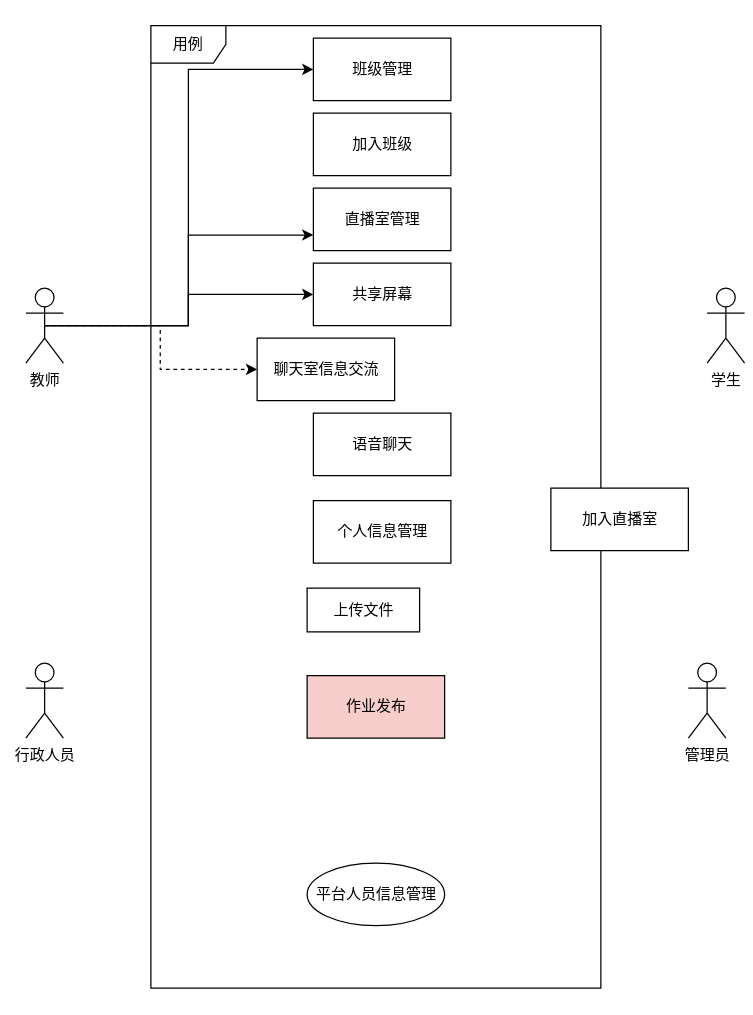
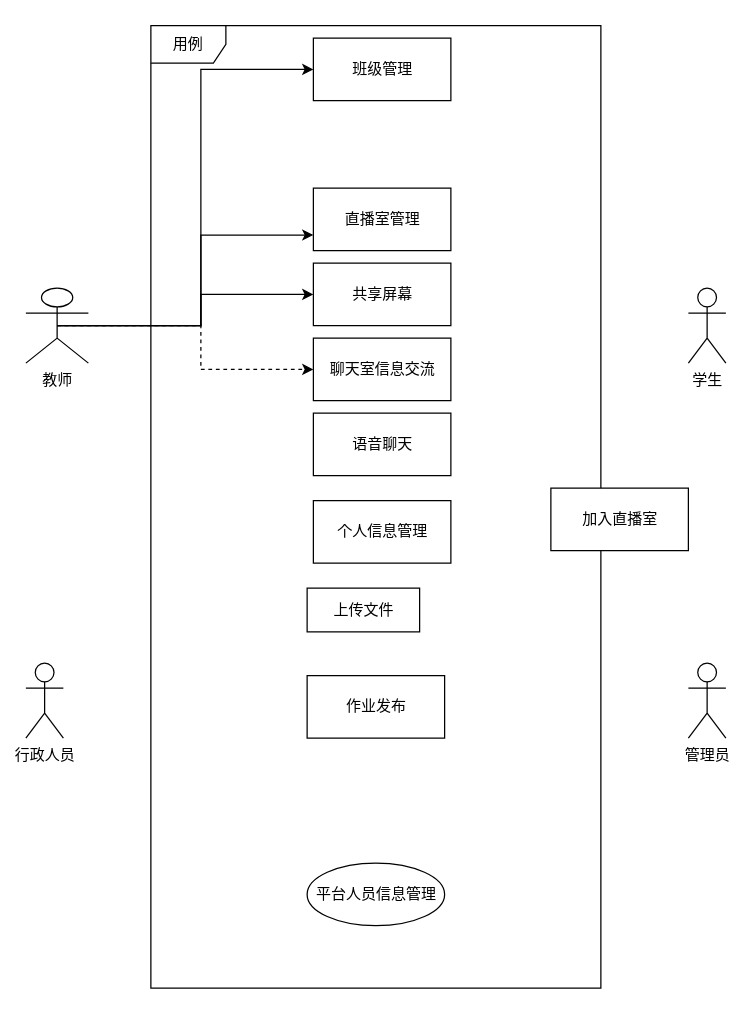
node "加入班级": removed
node "教师": size 38x75 -> 63x75
node "学生": moved (726, 326) -> (707, 326)
node "聊天室信息交流": moved (326, 369) -> (382, 369)
node "作业发布": fillcolor #f8cecc -> #ffffff
